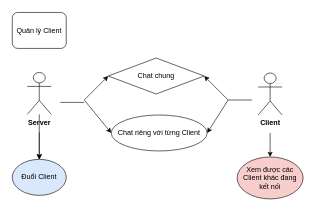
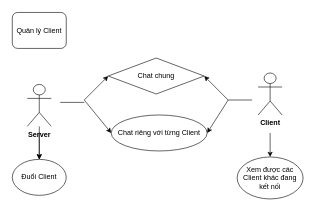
node "Server": moved (39, 93) -> (39, 105)
node "Đuổi Client": fillcolor #dae8fc -> #ffffff
node "Xem được các Client khác đang kết nối": fillcolor #f8cecc -> #ffffff
